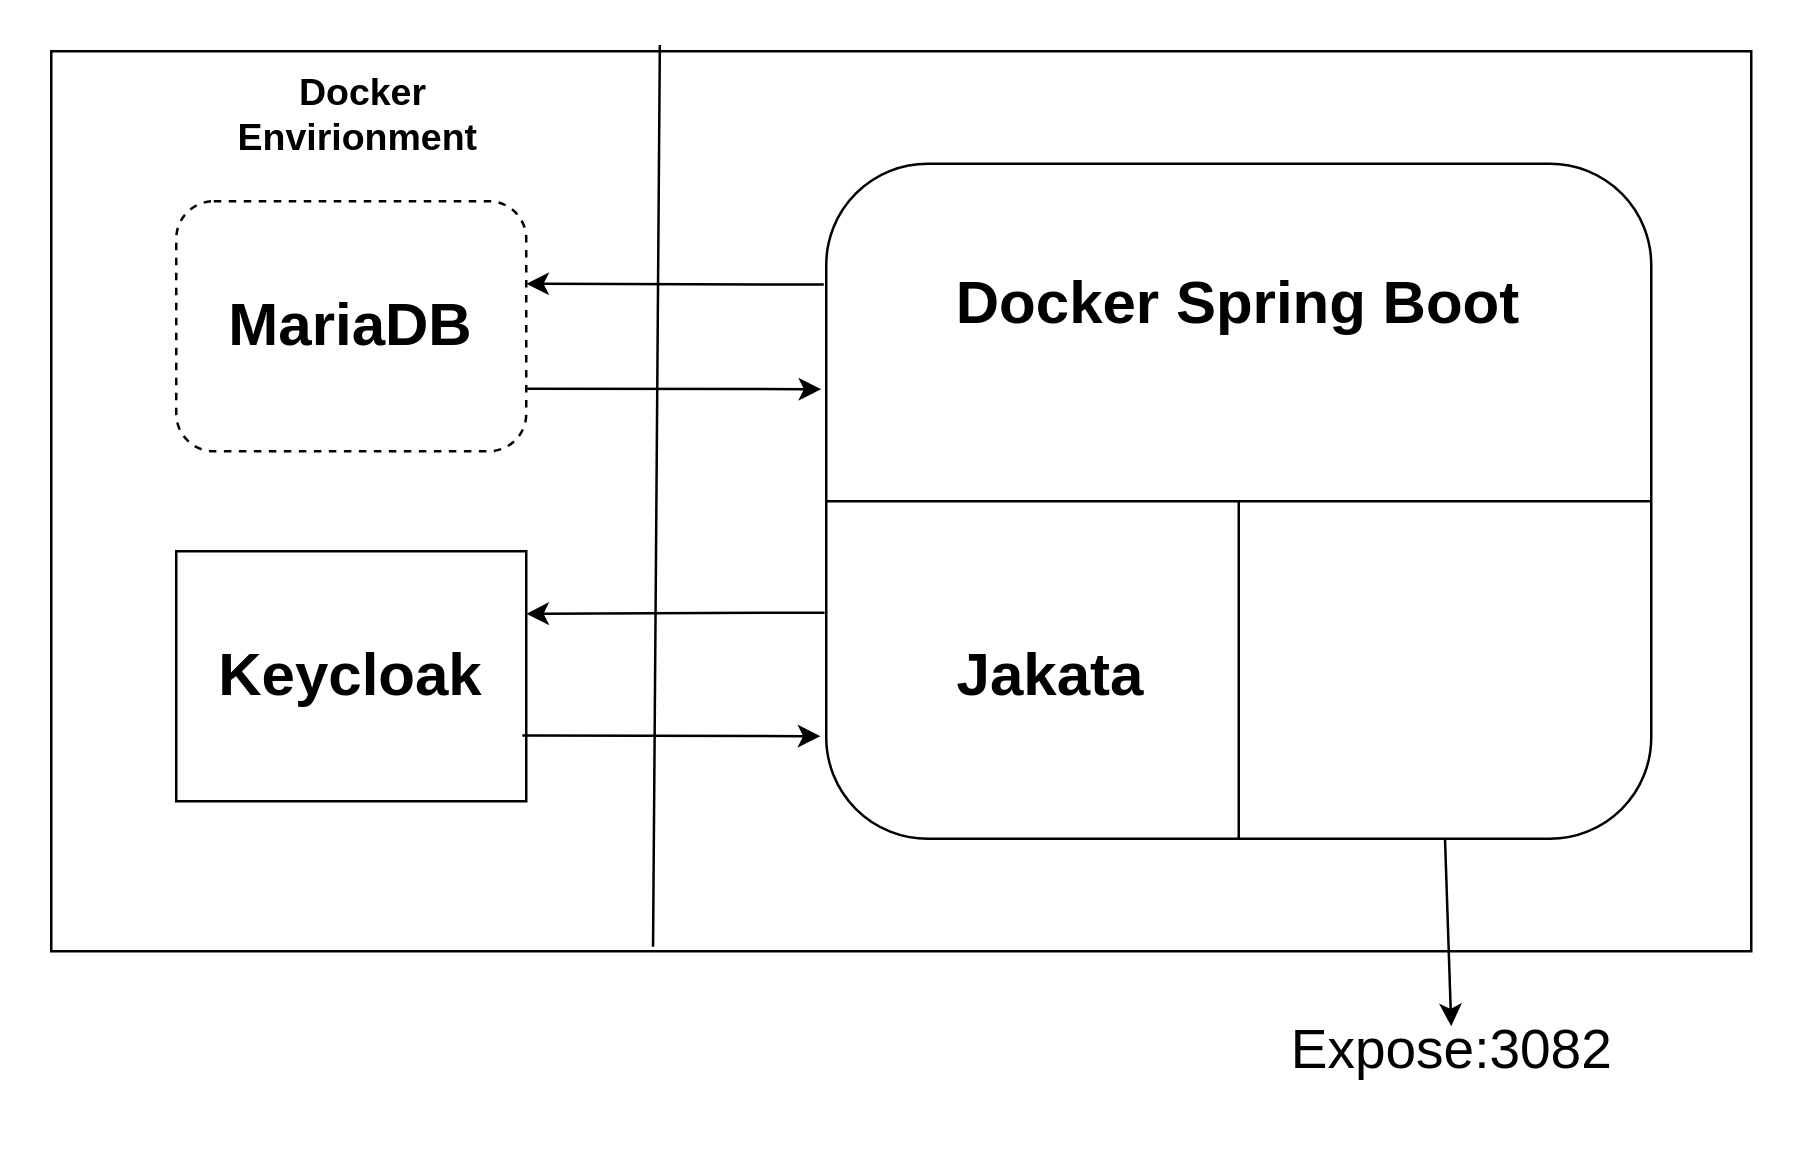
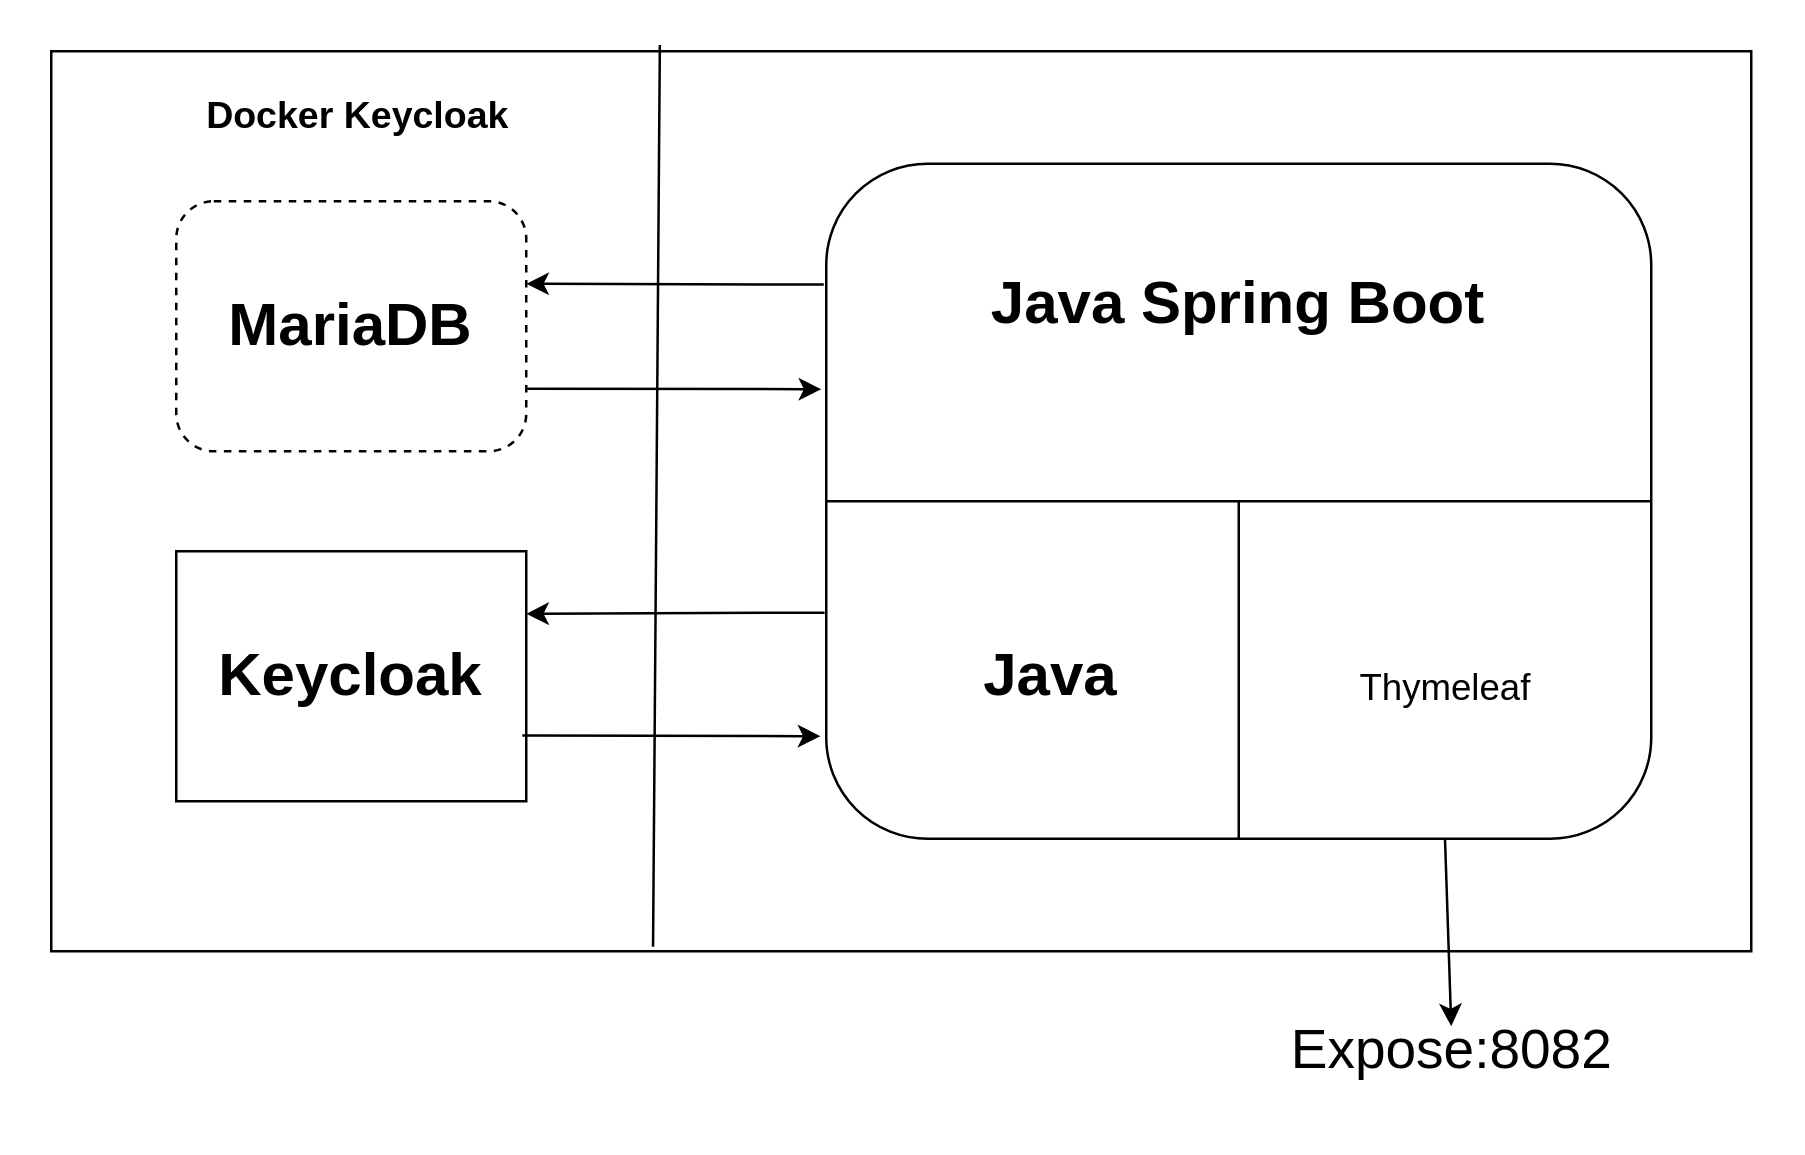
node "Docker Envirionment": label "Docker Envirionment" -> "Docker Keycloak"
node "Docker Spring Boot": label "Docker Spring Boot" -> "Java Spring Boot"
node "Jakata": label "Jakata" -> "Java"
node "Thymeleaf": added
node "Expose:3082": label "Expose:3082" -> "Expose:8082"
